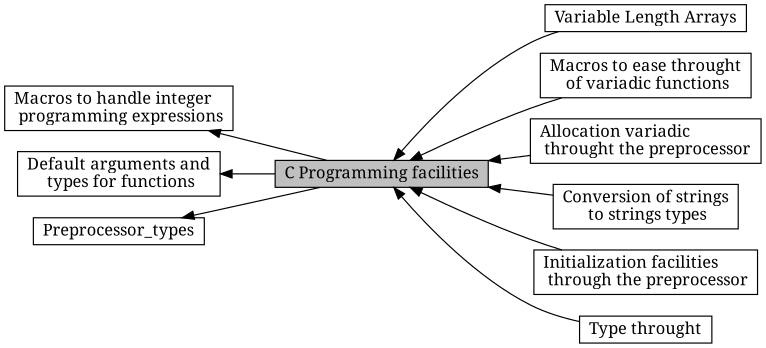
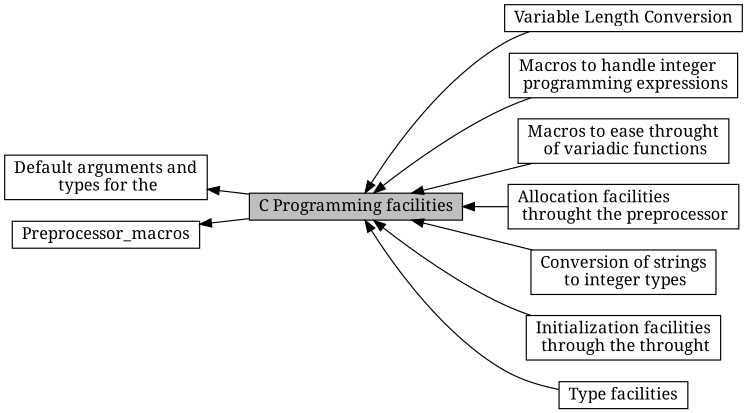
node "Variable Length Arrays": label "Variable Length Arrays" -> "Variable Length Conversion"
node "Allocation variadic throught the preprocessor": label "Allocation variadic throught the preprocessor" -> "Allocation facilities throught the preprocessor"
edge "C Programming facilities" -> "Macros to handle integer programming expressions": reversed
node "Default arguments and types for functions": label "Default arguments and types for functions" -> "Default arguments and types for the"
node "Conversion of strings to strings types": label "Conversion of strings to strings types" -> "Conversion of strings to integer types"
node "Preprocessor_types": label "Preprocessor_types" -> "Preprocessor_macros"
node "Initialization facilities through the preprocessor": label "Initialization facilities through the preprocessor" -> "Initialization facilities through the throught"
node "Type throught": label "Type throught" -> "Type facilities"
